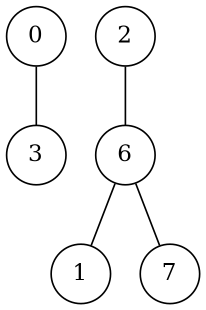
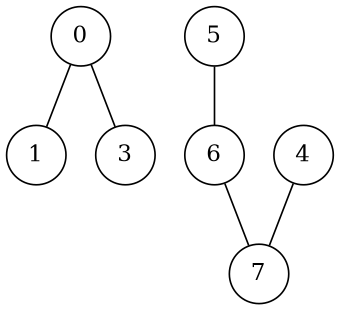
node "2": label "2" -> "5"
node "4": added
edge "6" -- "1": now "0" -- "1"
